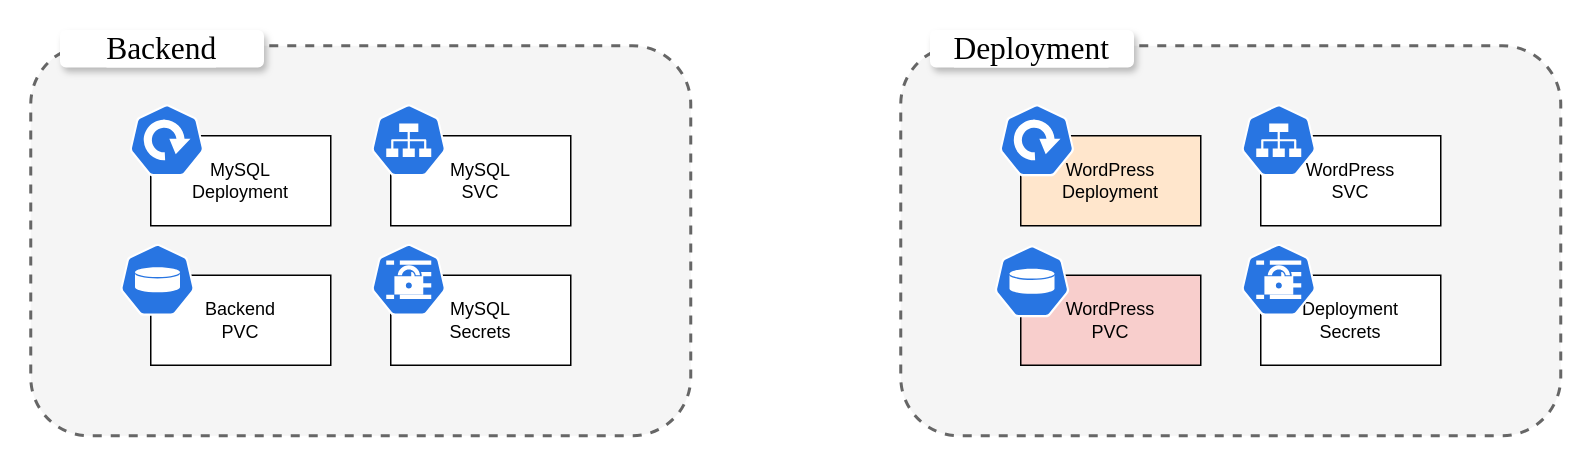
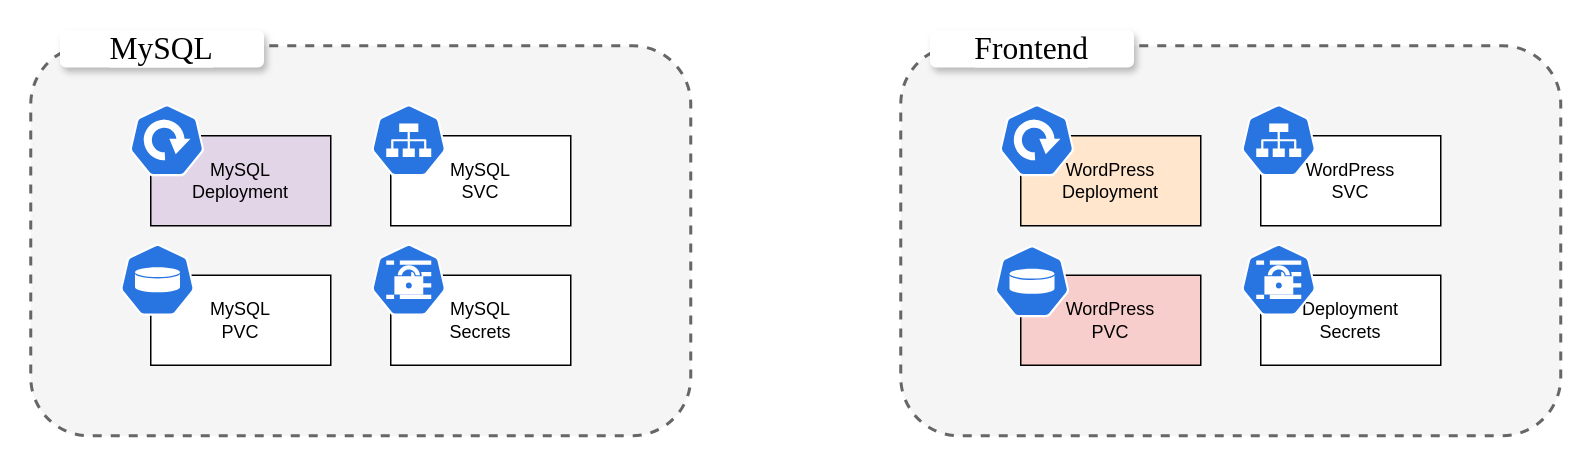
node "Backend": label "Backend" -> "MySQL"
node "Deployment": label "Deployment" -> "Frontend"
node "MySQL Deployment": fillcolor #ffffff -> #e1d5e7
node "Backend PVC": label "Backend PVC" -> "MySQL PVC"
